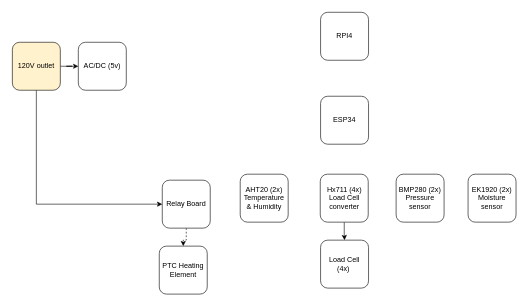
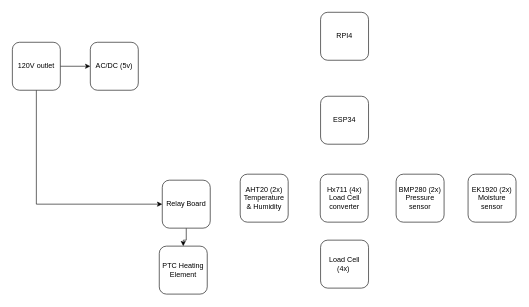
node "120V outlet": fillcolor #fff2cc -> #ffffff
node "AC/DC (5v)": moved (102, 66) -> (114, 66)
edge "Hx711 (4x) Load Cell converter" -> "Load Cell (4x)": removed
edge "Relay Board" -> "PTC Heating Element": style dashed -> solid
